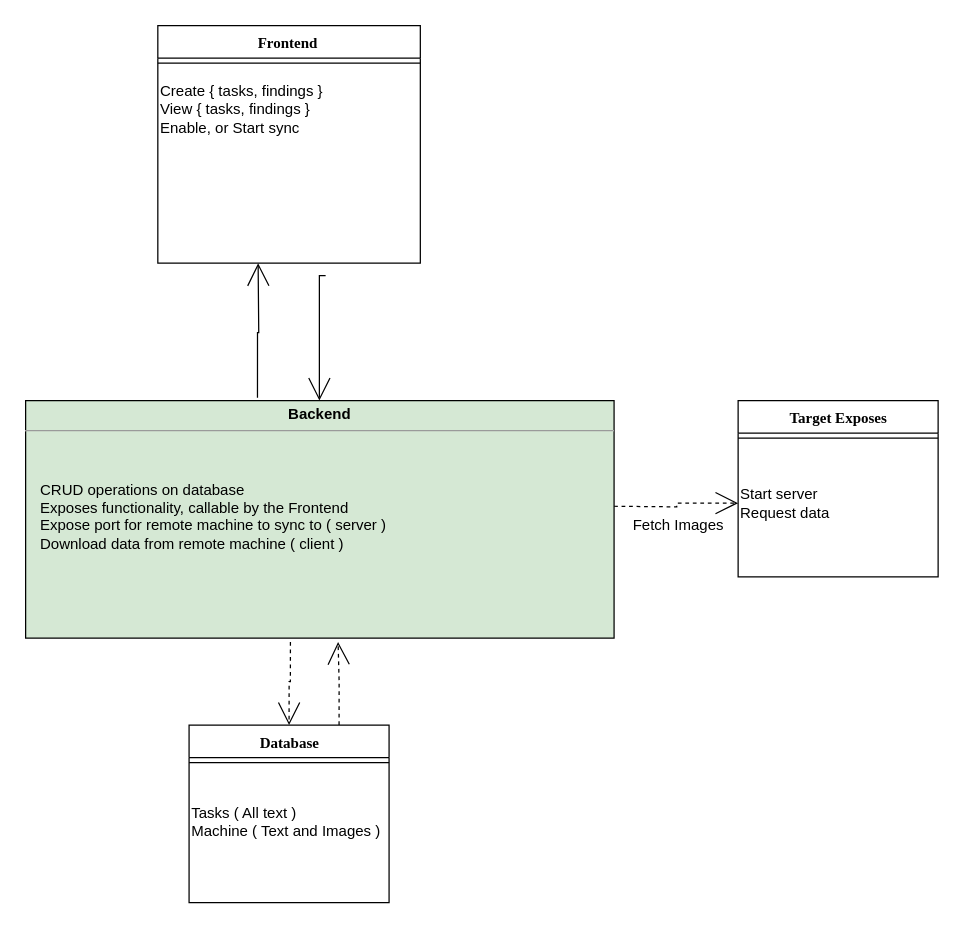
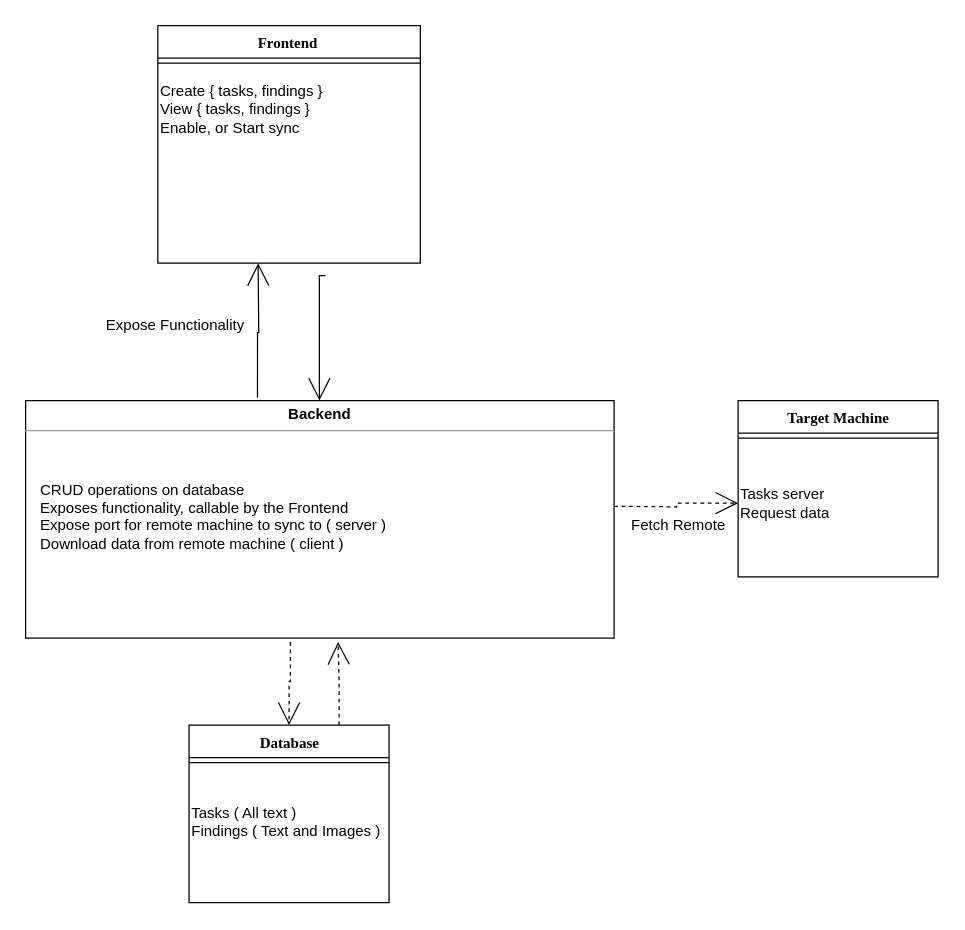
node "Expose Functionality": added
node "Target Exposes": label "Target Exposes" -> "Target Machine"
node "Start server Request data": label "Start server Request data" -> "Tasks server Request data"
node "Backend": fillcolor #d5e8d4 -> #ffffff
node "Fetch Images": label "Fetch Images" -> "Fetch Remote"
node "Tasks ( All text ) Machine ( Text and Images )": label "Tasks ( All text ) Machine ( Text and Images )" -> "Tasks ( All text ) Findings ( Text and Images )"
